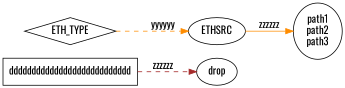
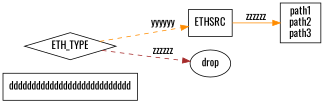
node "ETHSRC": shape ellipse -> box
node "path1 path2 path3": shape ellipse -> box
edge "ddddddddddddddddddddddddddd" -> "drop": now "ETH_TYPE" -> "drop"
